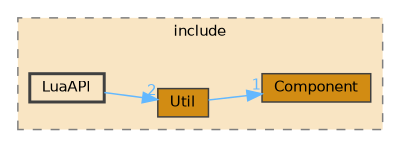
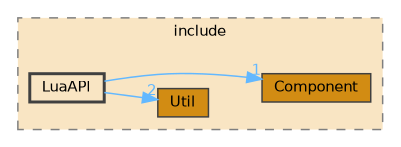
edge "Util" -> "Component": now "LuaAPI" -> "Component"
